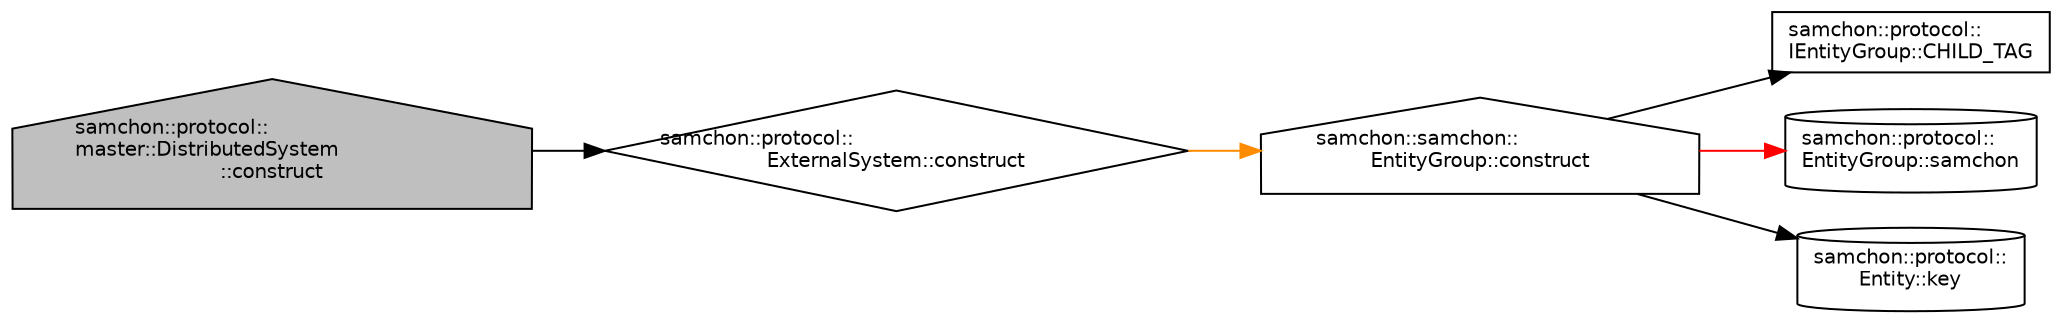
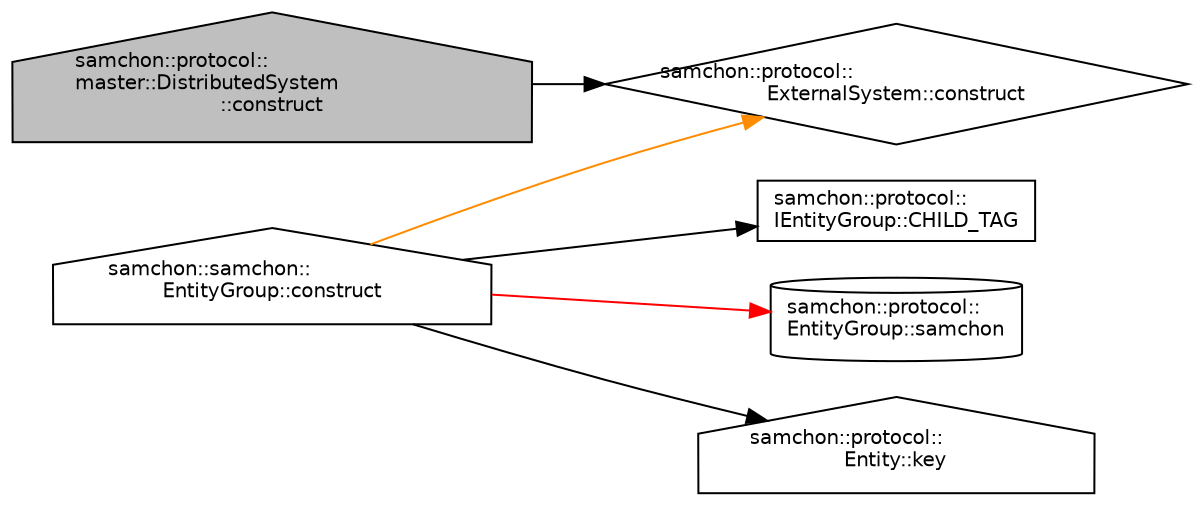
edge "samchon::protocol:: ExternalSystem::construct" -> "samchon::samchon:: EntityGroup::construct": reversed
node "samchon::protocol:: Entity::key": shape cylinder -> house
